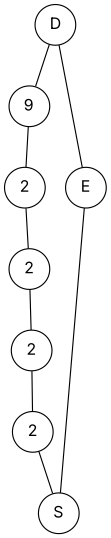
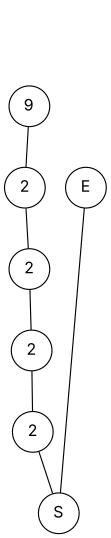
node "D": removed
